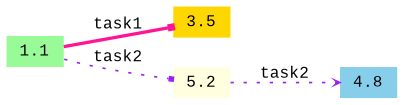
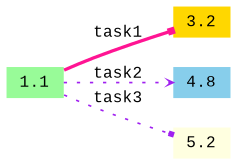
node "3.5": label "3.5" -> "3.2"
edge "1.1" -> "5.2": label "task2" -> "task3"
edge "5.2" -> "4.8": now "1.1" -> "4.8"
